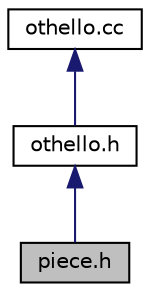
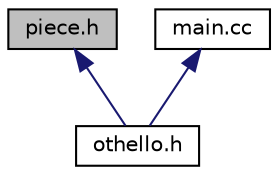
node "othello.cc": label "othello.cc" -> "main.cc"
edge "piece.h" -> "othello.h": reversed
